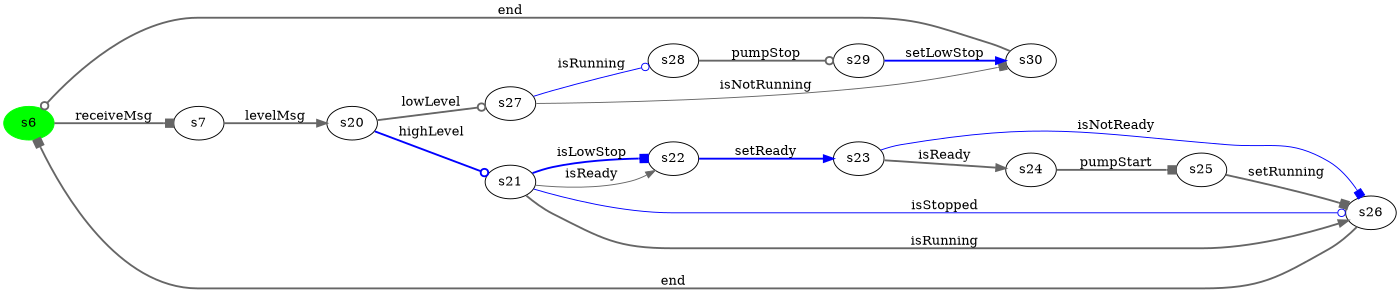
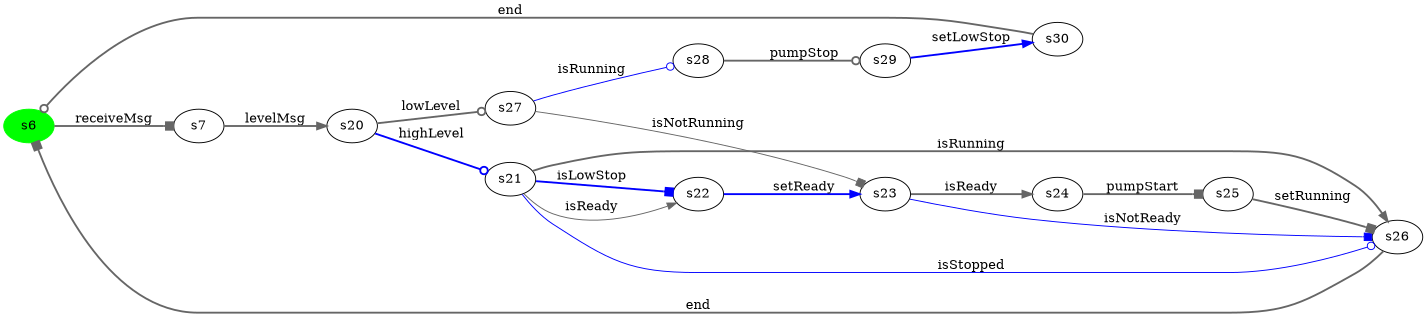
edge "s27" -> "s30": now "s27" -> "s23"
